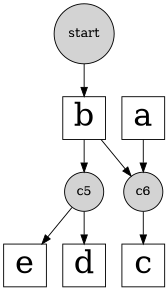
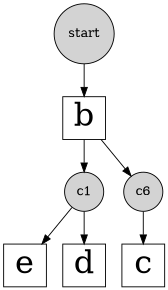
node "a": removed
node "c5": label "c5" -> "c1"
